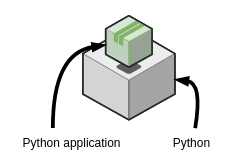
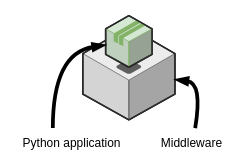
node "Python": label "Python" -> "Middleware"
